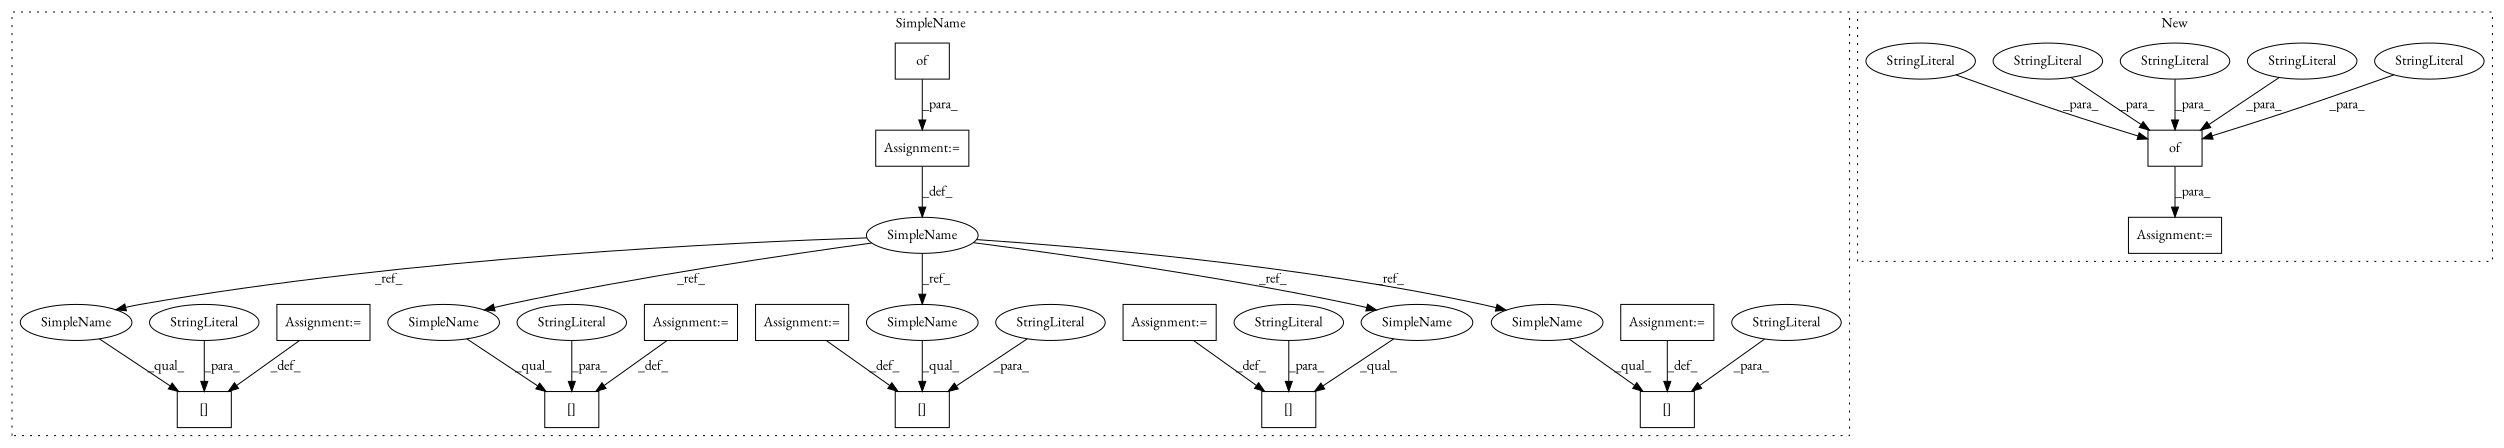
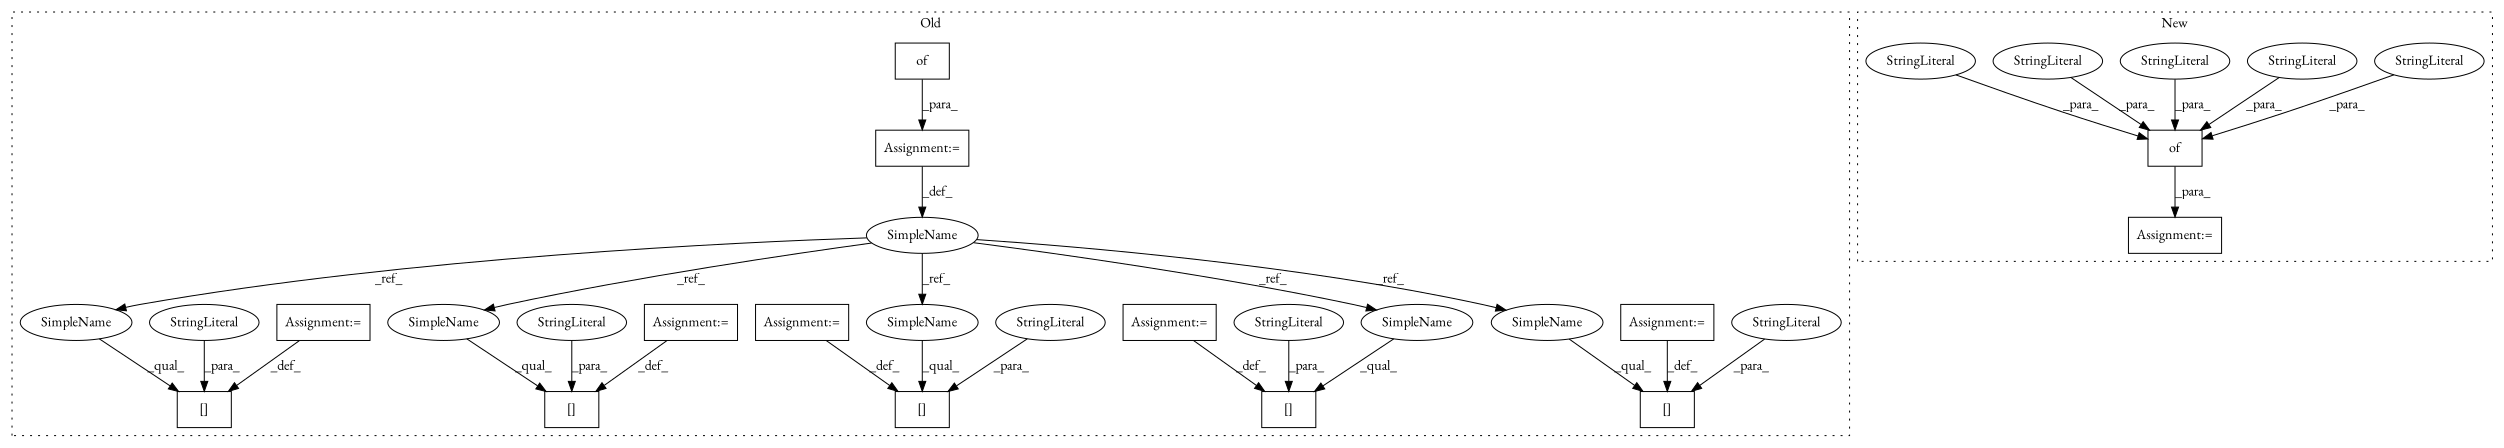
cluster "SimpleName": label "SimpleName" -> "Old"
